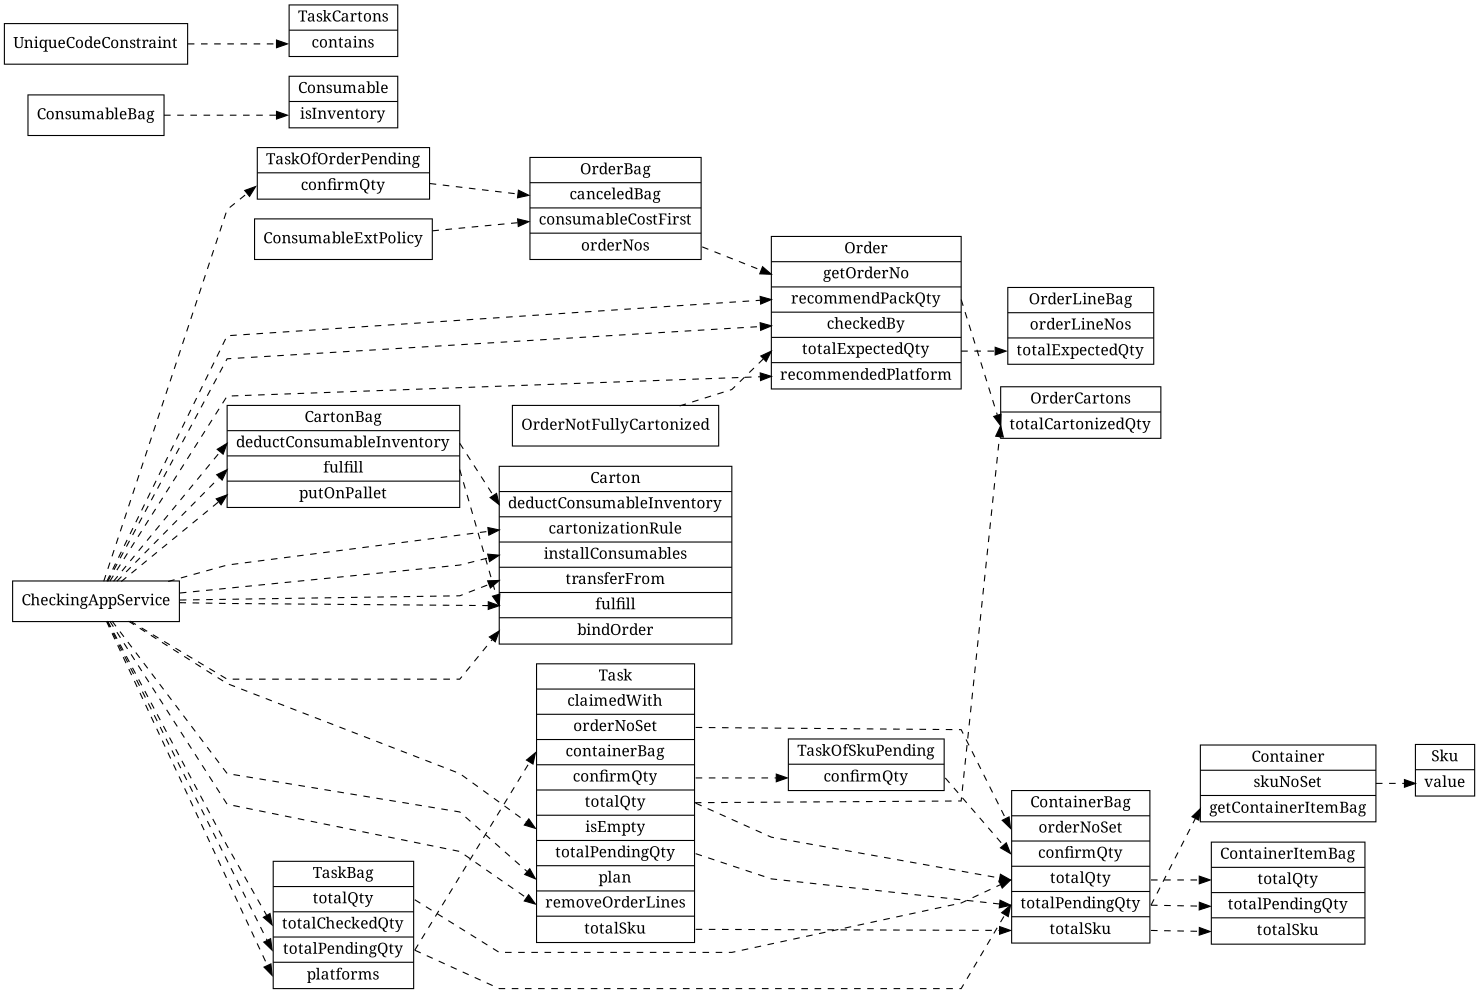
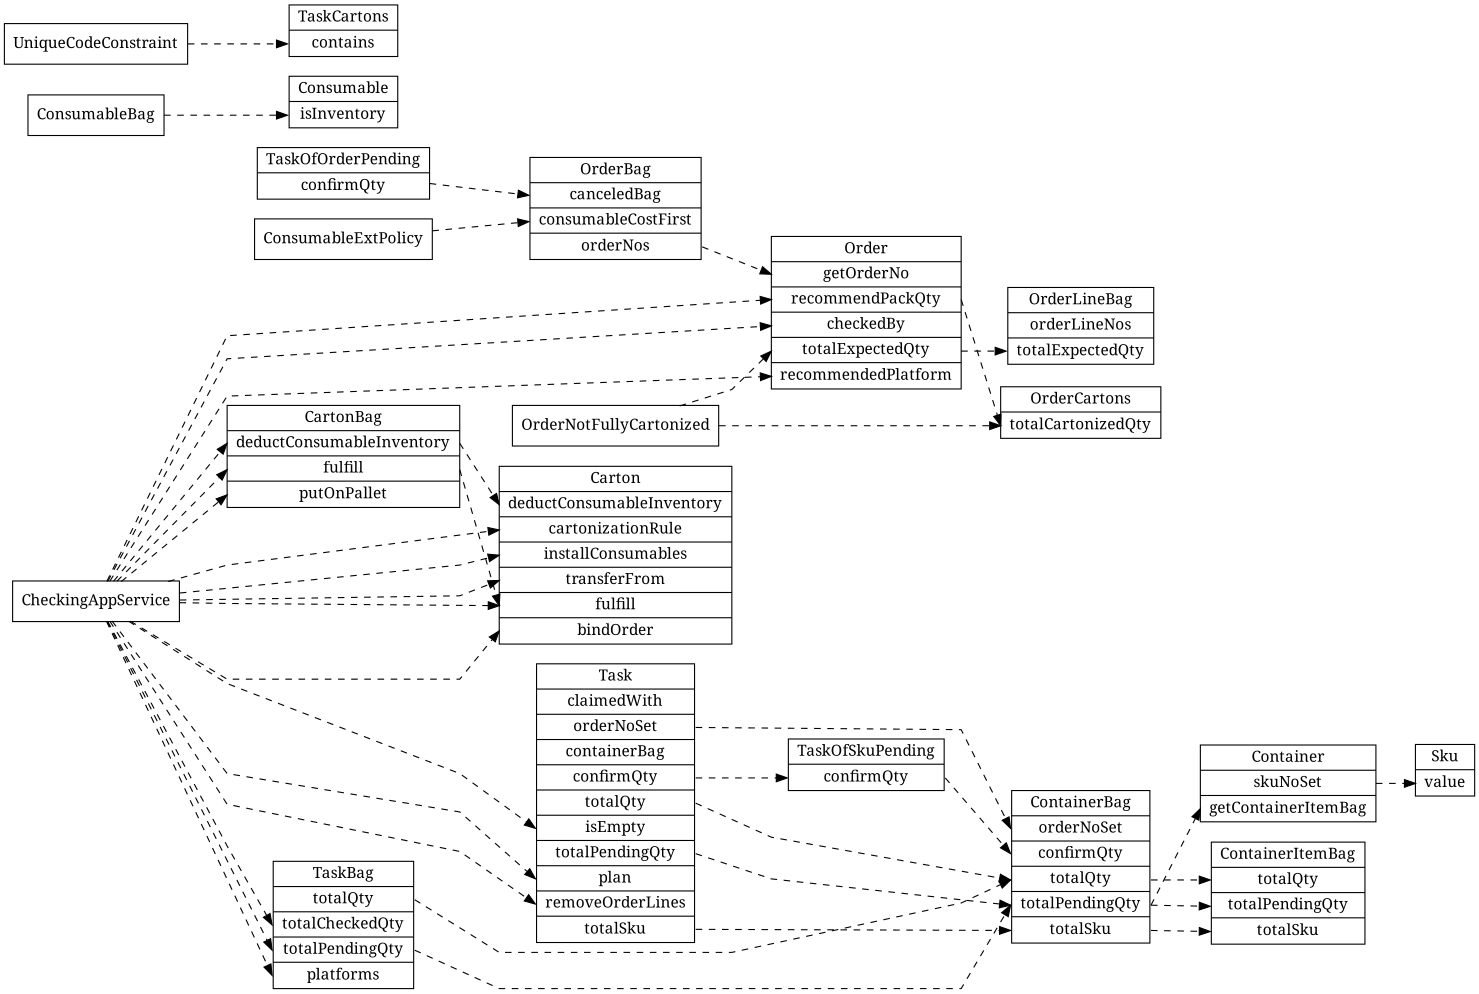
edge "CheckingAppService" -> "TaskOfOrderPending": removed
edge "Task" -> "OrderCartons": now "OrderNotFullyCartonized" -> "OrderCartons"
edge "TaskBag" -> "Task": removed
